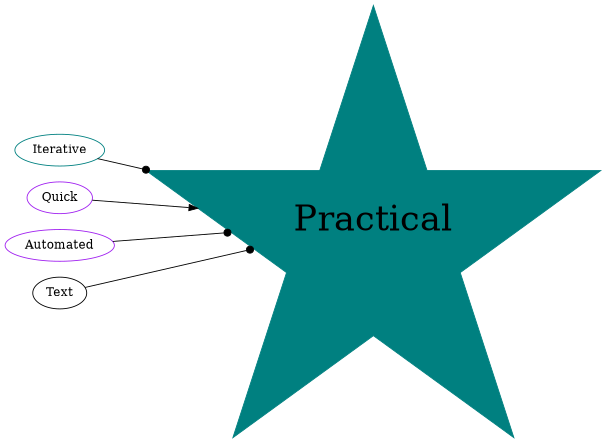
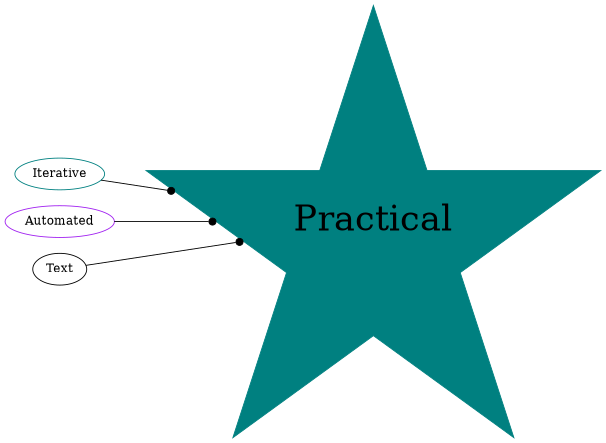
node "Quick": removed
